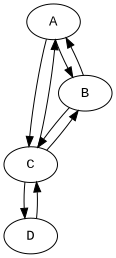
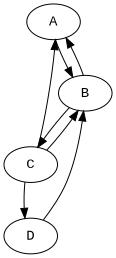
edge "A" -> "C": removed
edge "D" -> "C": now "D" -> "B"
